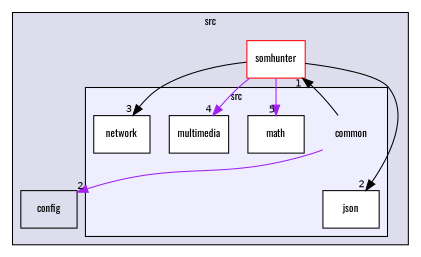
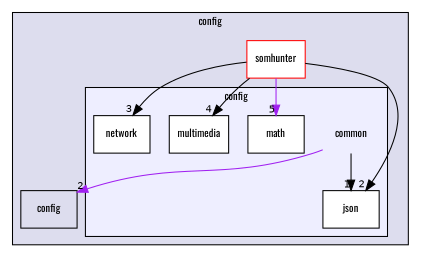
cluster "src": label "src" -> "config"
edge "somhunter" -> "multimedia": color purple -> black
edge "common" -> "somhunter": now "common" -> "json"
